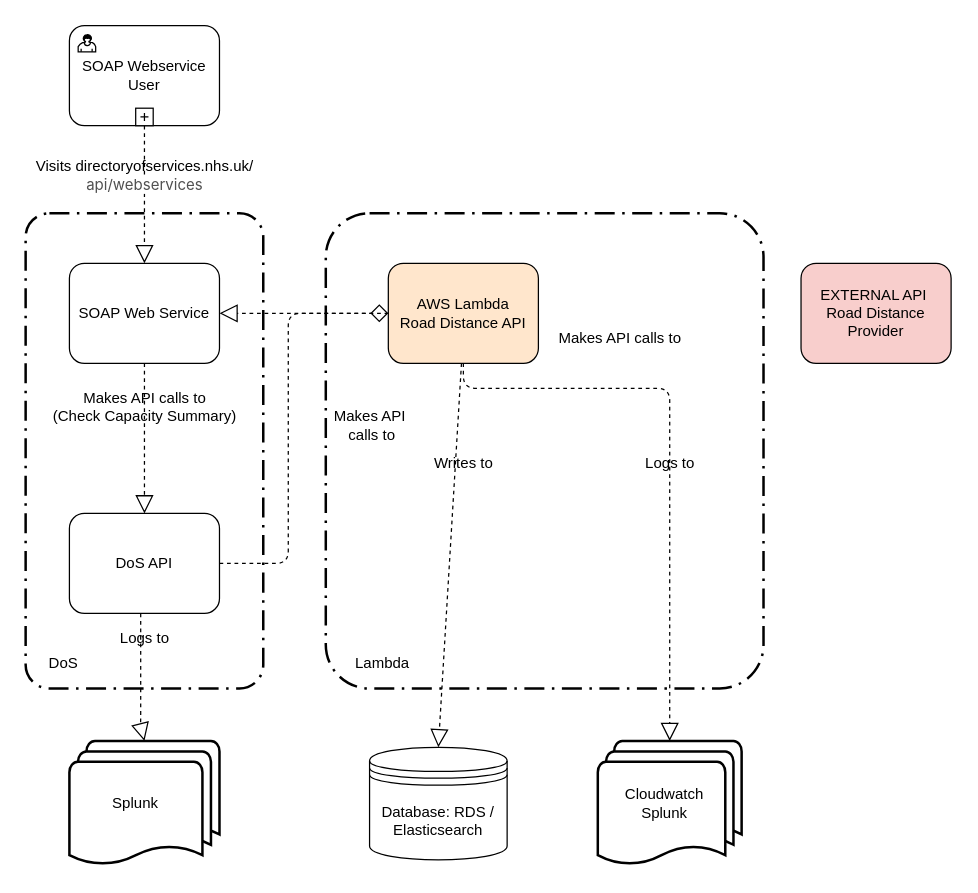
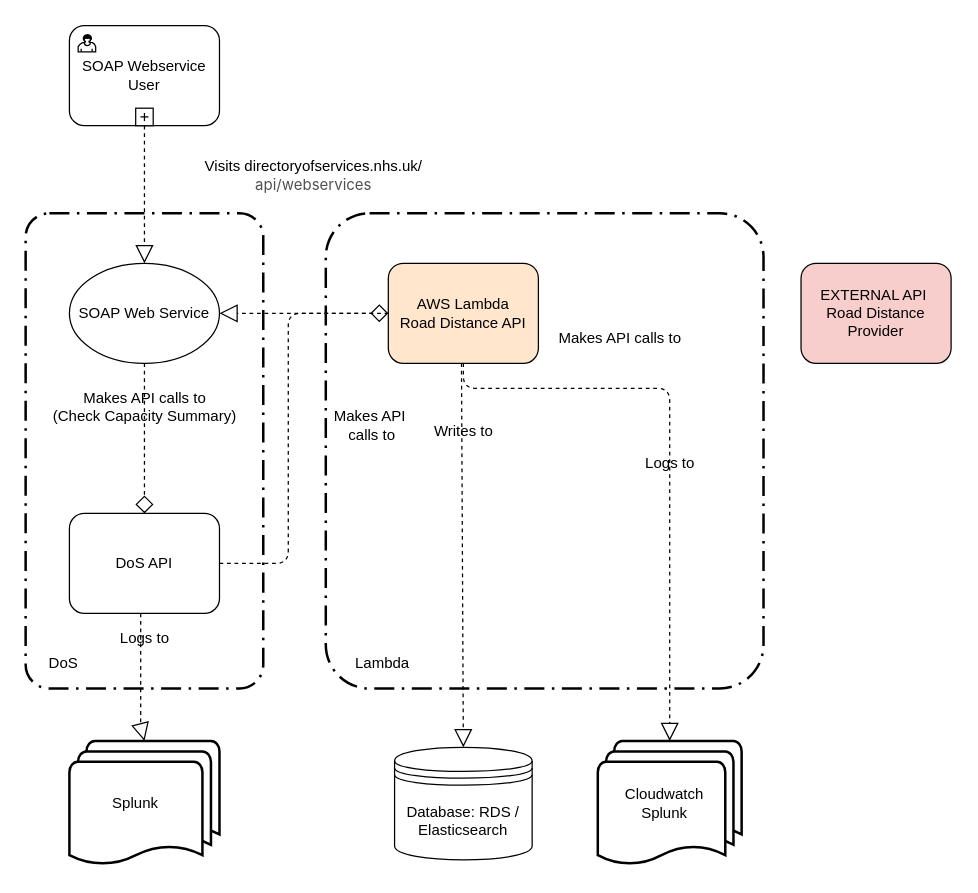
node "Visits directoryofservices.nhs.uk/ api/webservices": moved (144, 176) -> (313, 176)
node "SOAP Web Service": shape rounded rectangle -> ellipse
node "Writes to": moved (463, 463) -> (463, 432)
edge "SOAP Web Service" -> "DoS API": arrowhead block -> diamond
node "Database: RDS / Elasticsearch": moved (438, 803) -> (463, 803)
